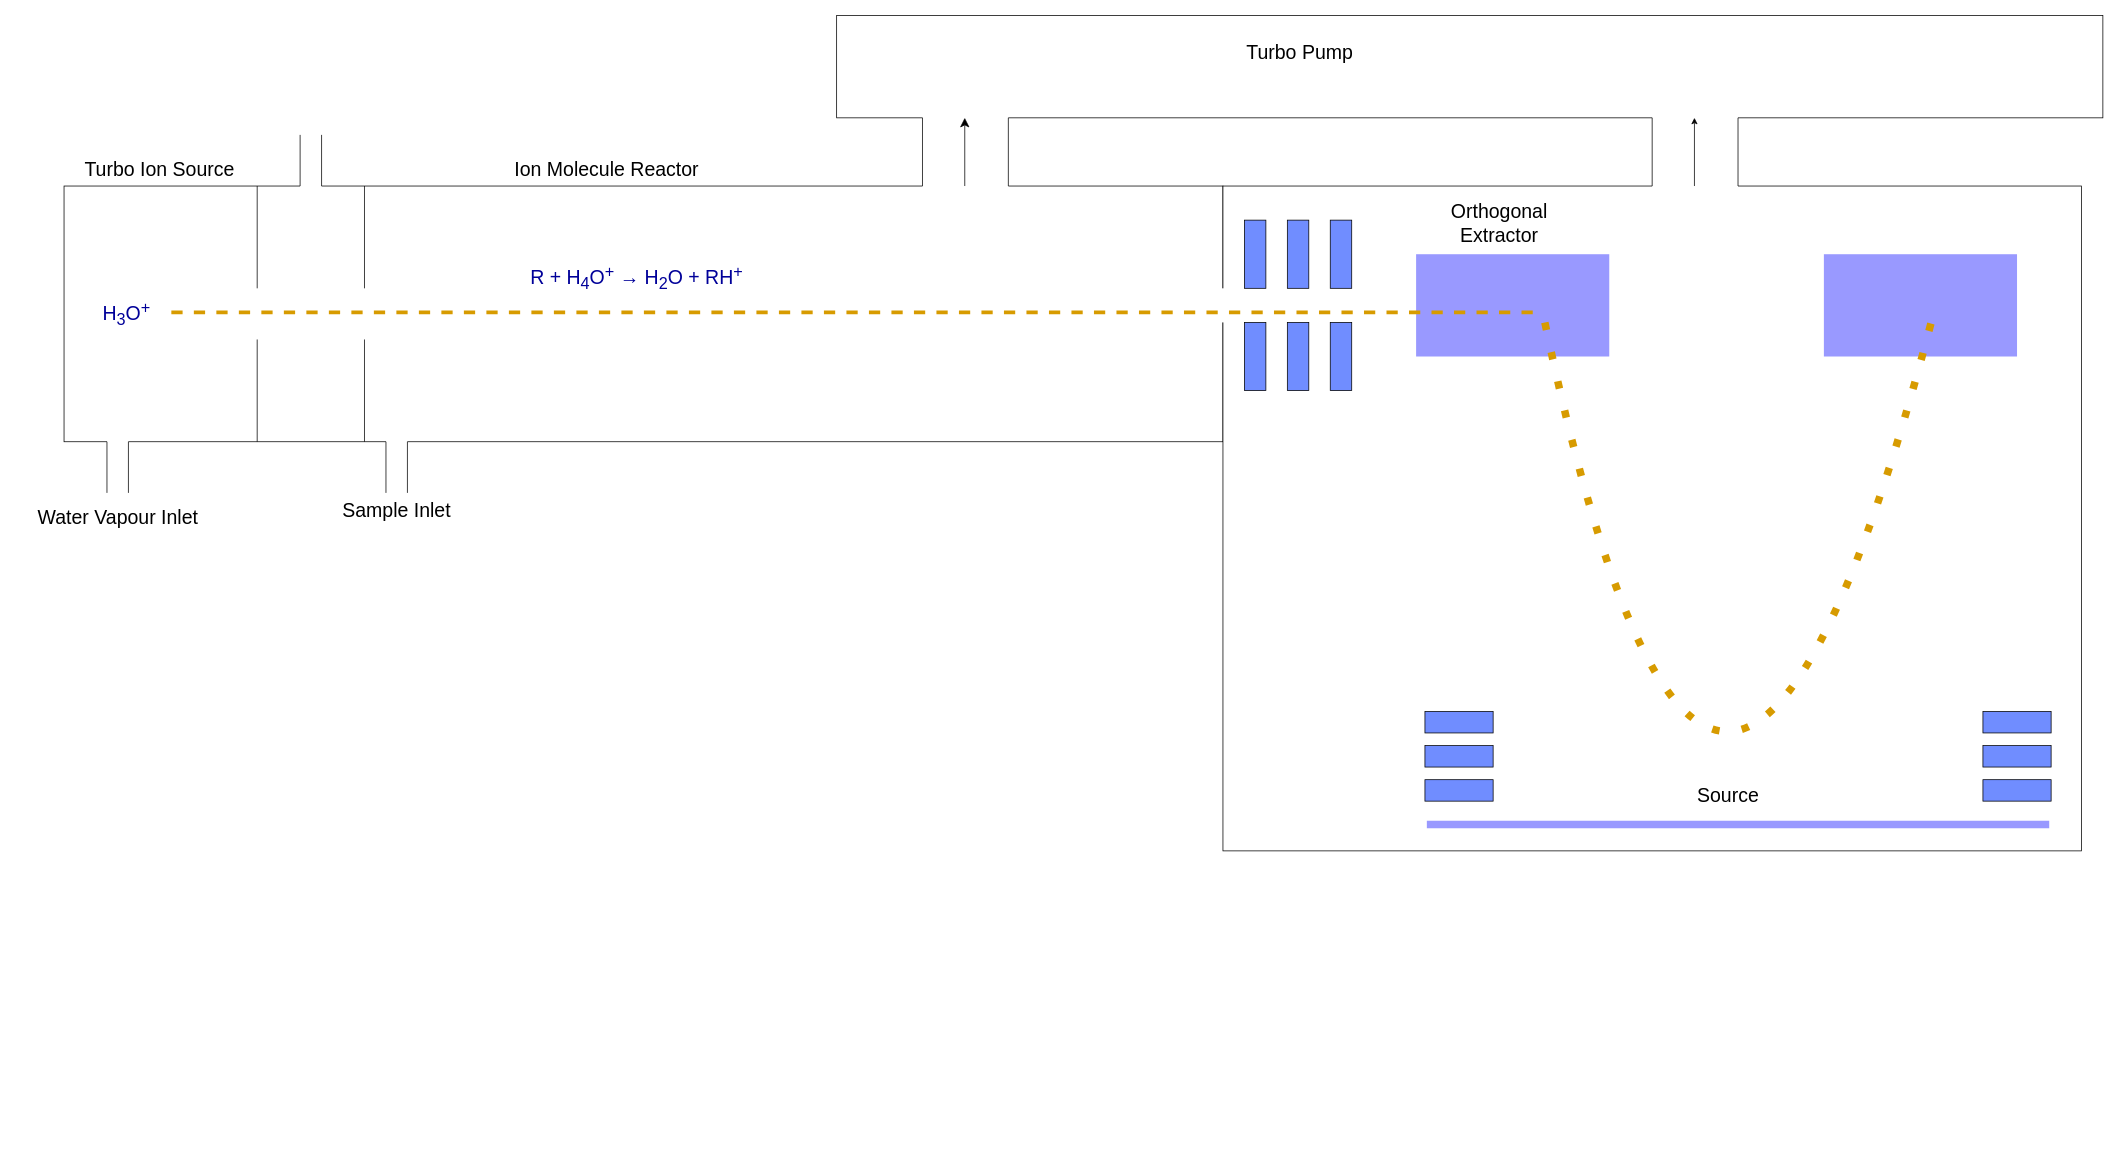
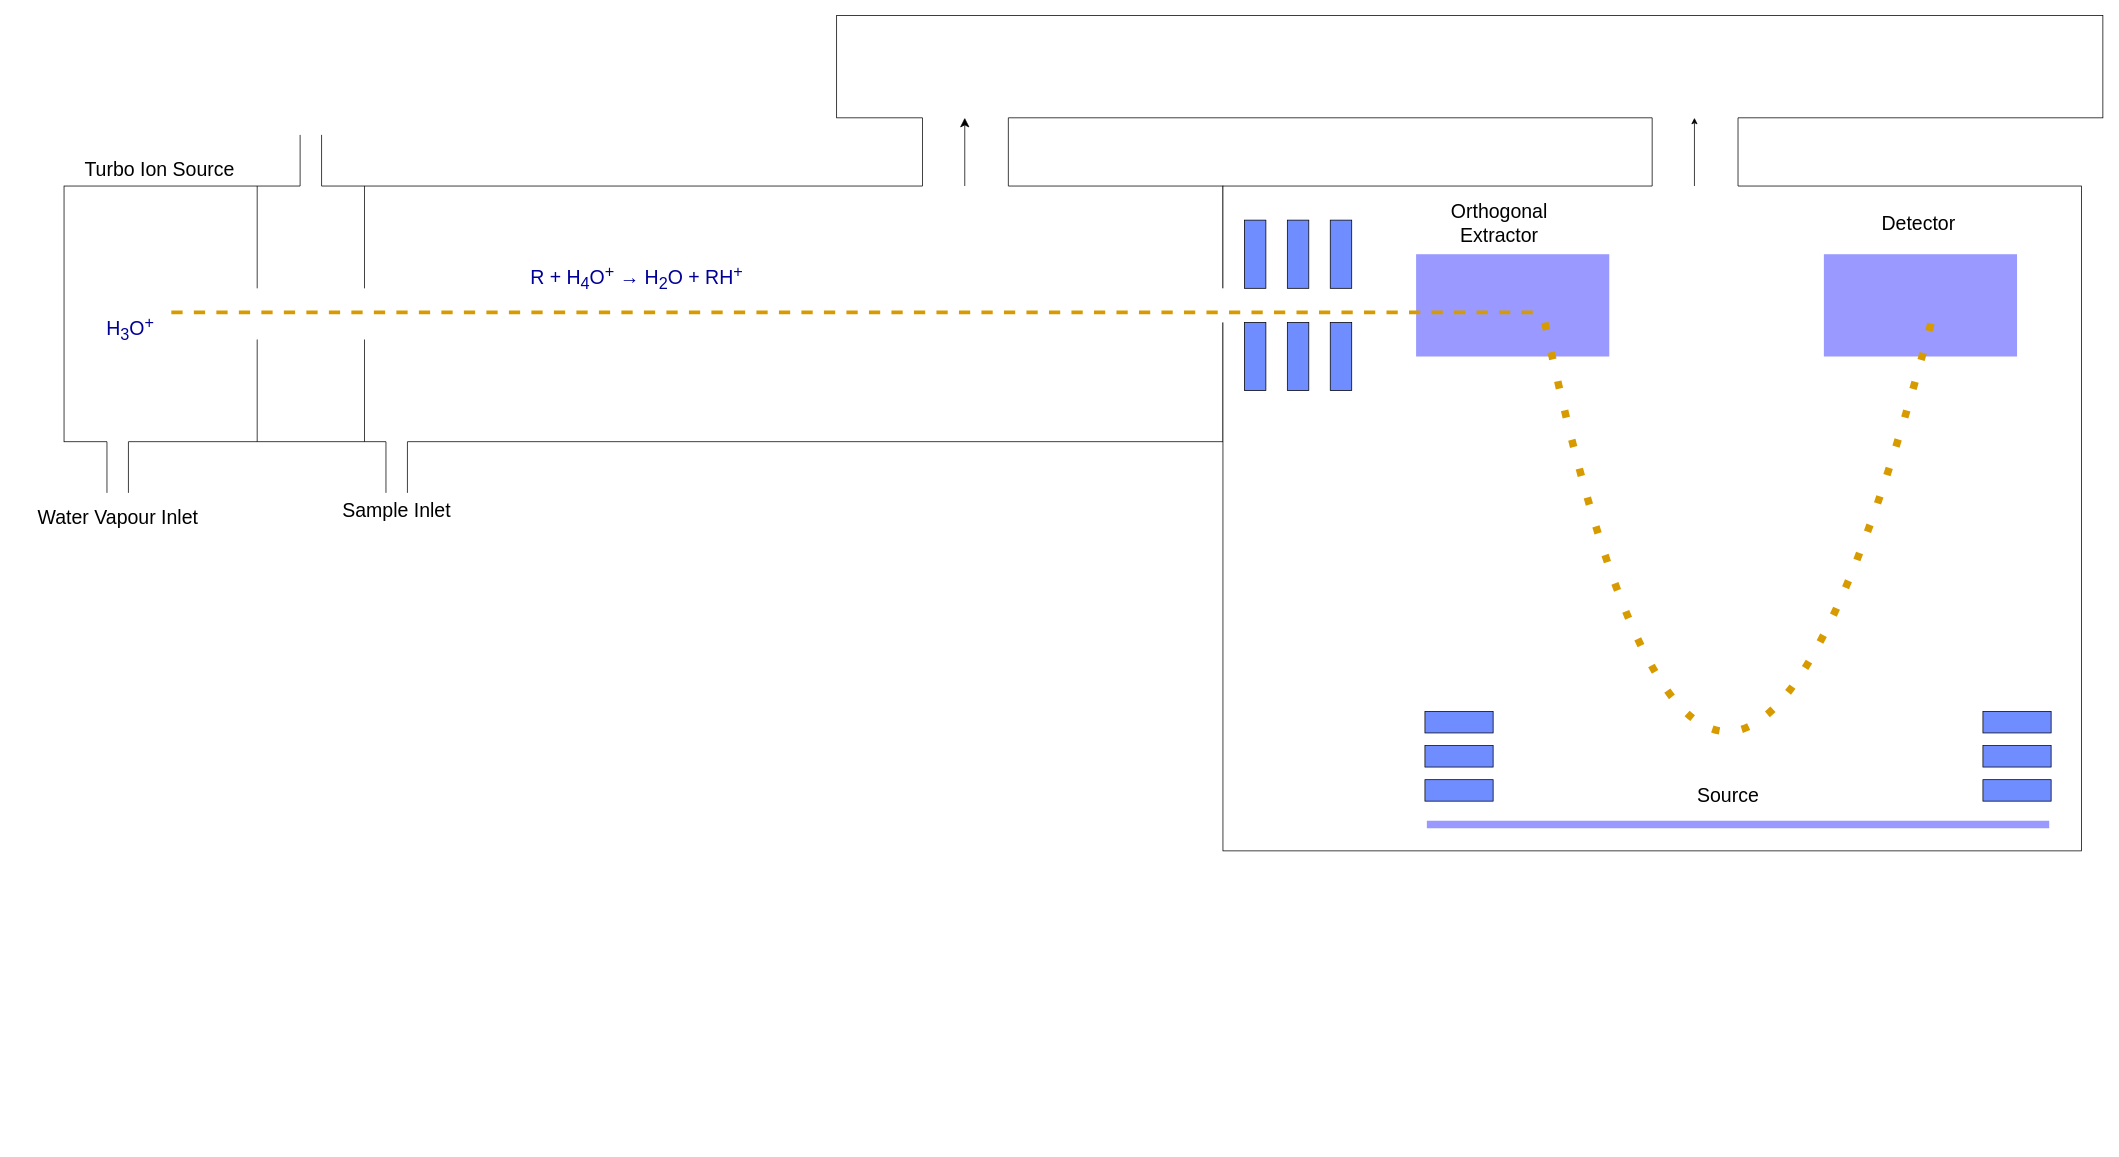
node "Turbo Pump": removed
node "Ion Molecule Reactor": removed
node "Detector": added
node "H3O+": moved (126, 314) -> (130, 329)
